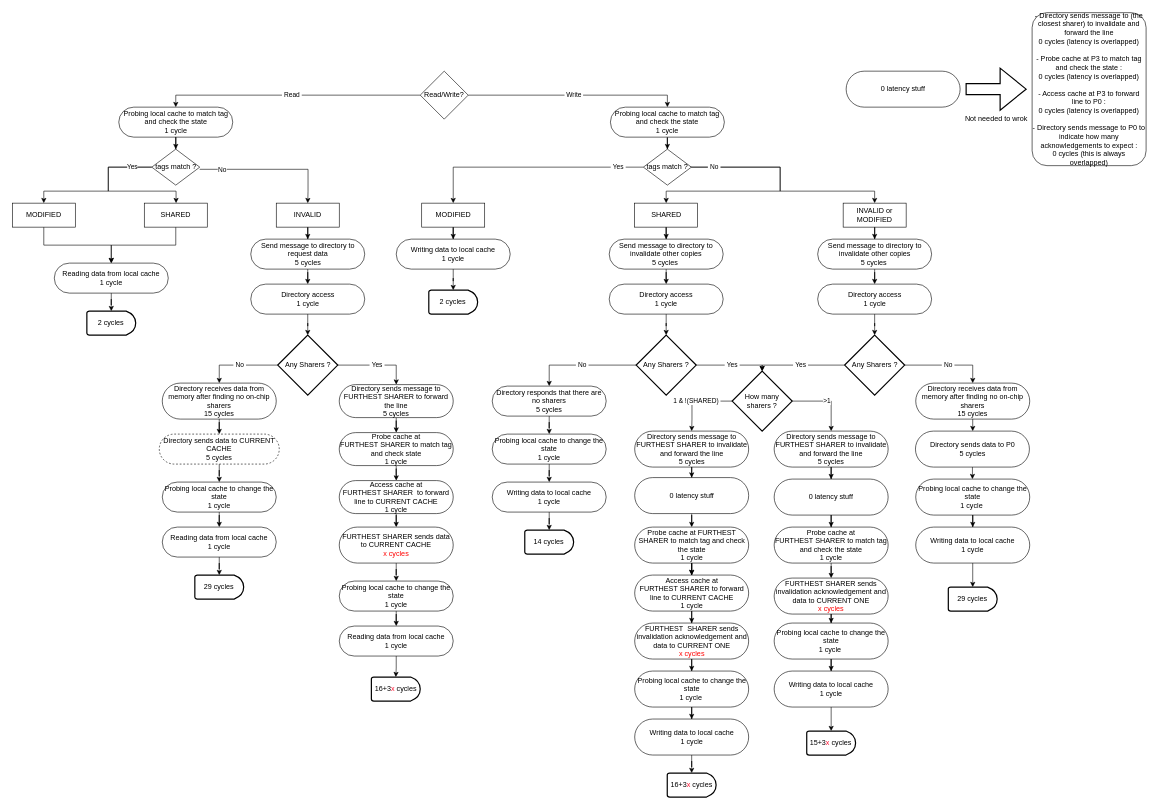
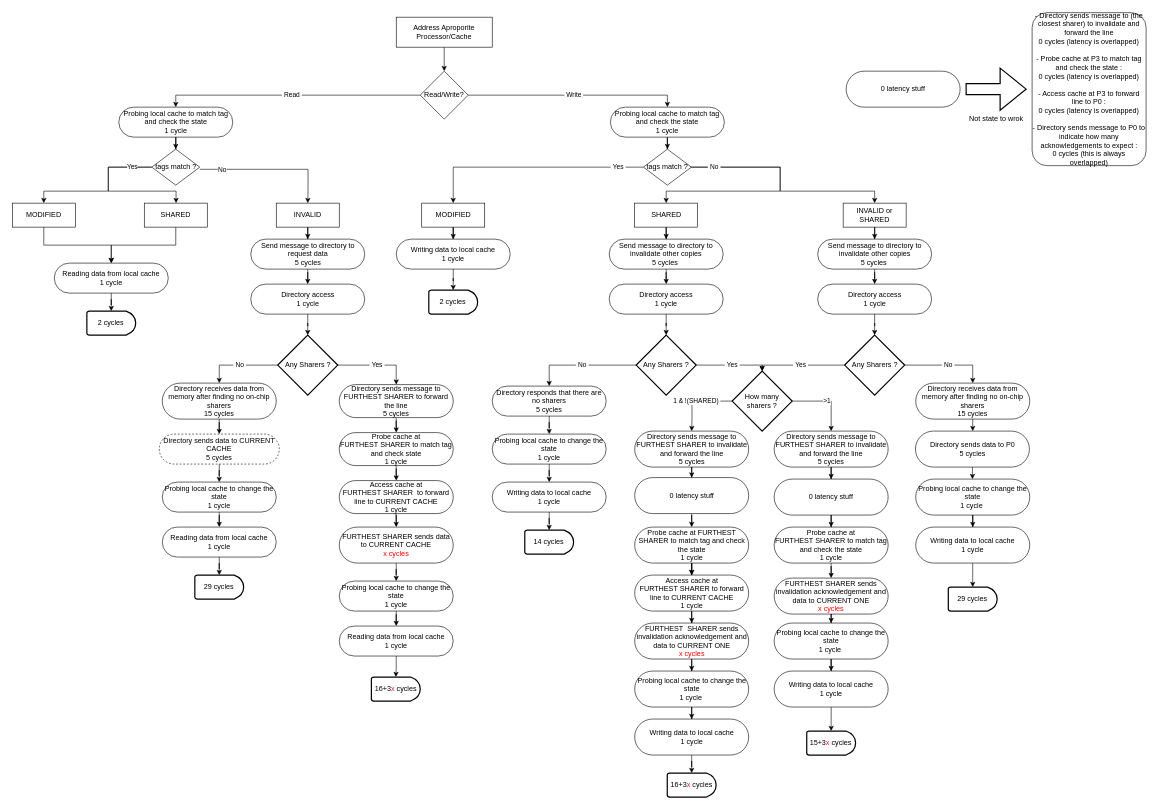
node "Address Aproporite Processor/Cache": added
edge "Address Aproporite Processor/Cache" -> "Read/Write?": added
node "Not needed to wrok": label "Not needed to wrok" -> "Not state to wrok"
node "INVALID or MODIFIED": label "INVALID or MODIFIED" -> "INVALID or SHARED"
